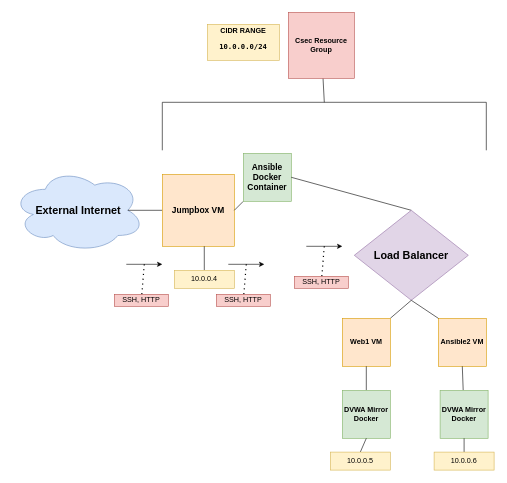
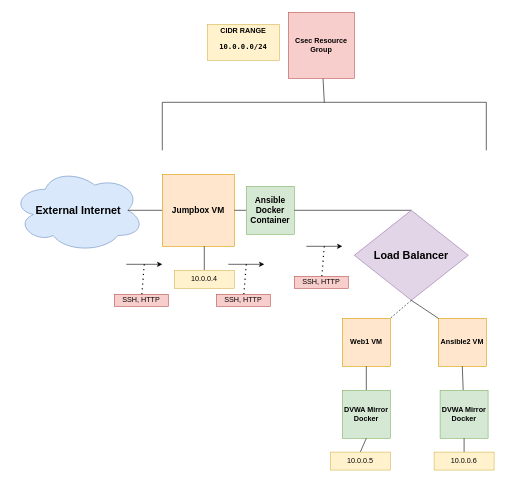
node "Ansible Docker Container": moved (267, 177) -> (270, 210)
edge "Load Balancer" -- "Web1 VM": style solid -> dashed
